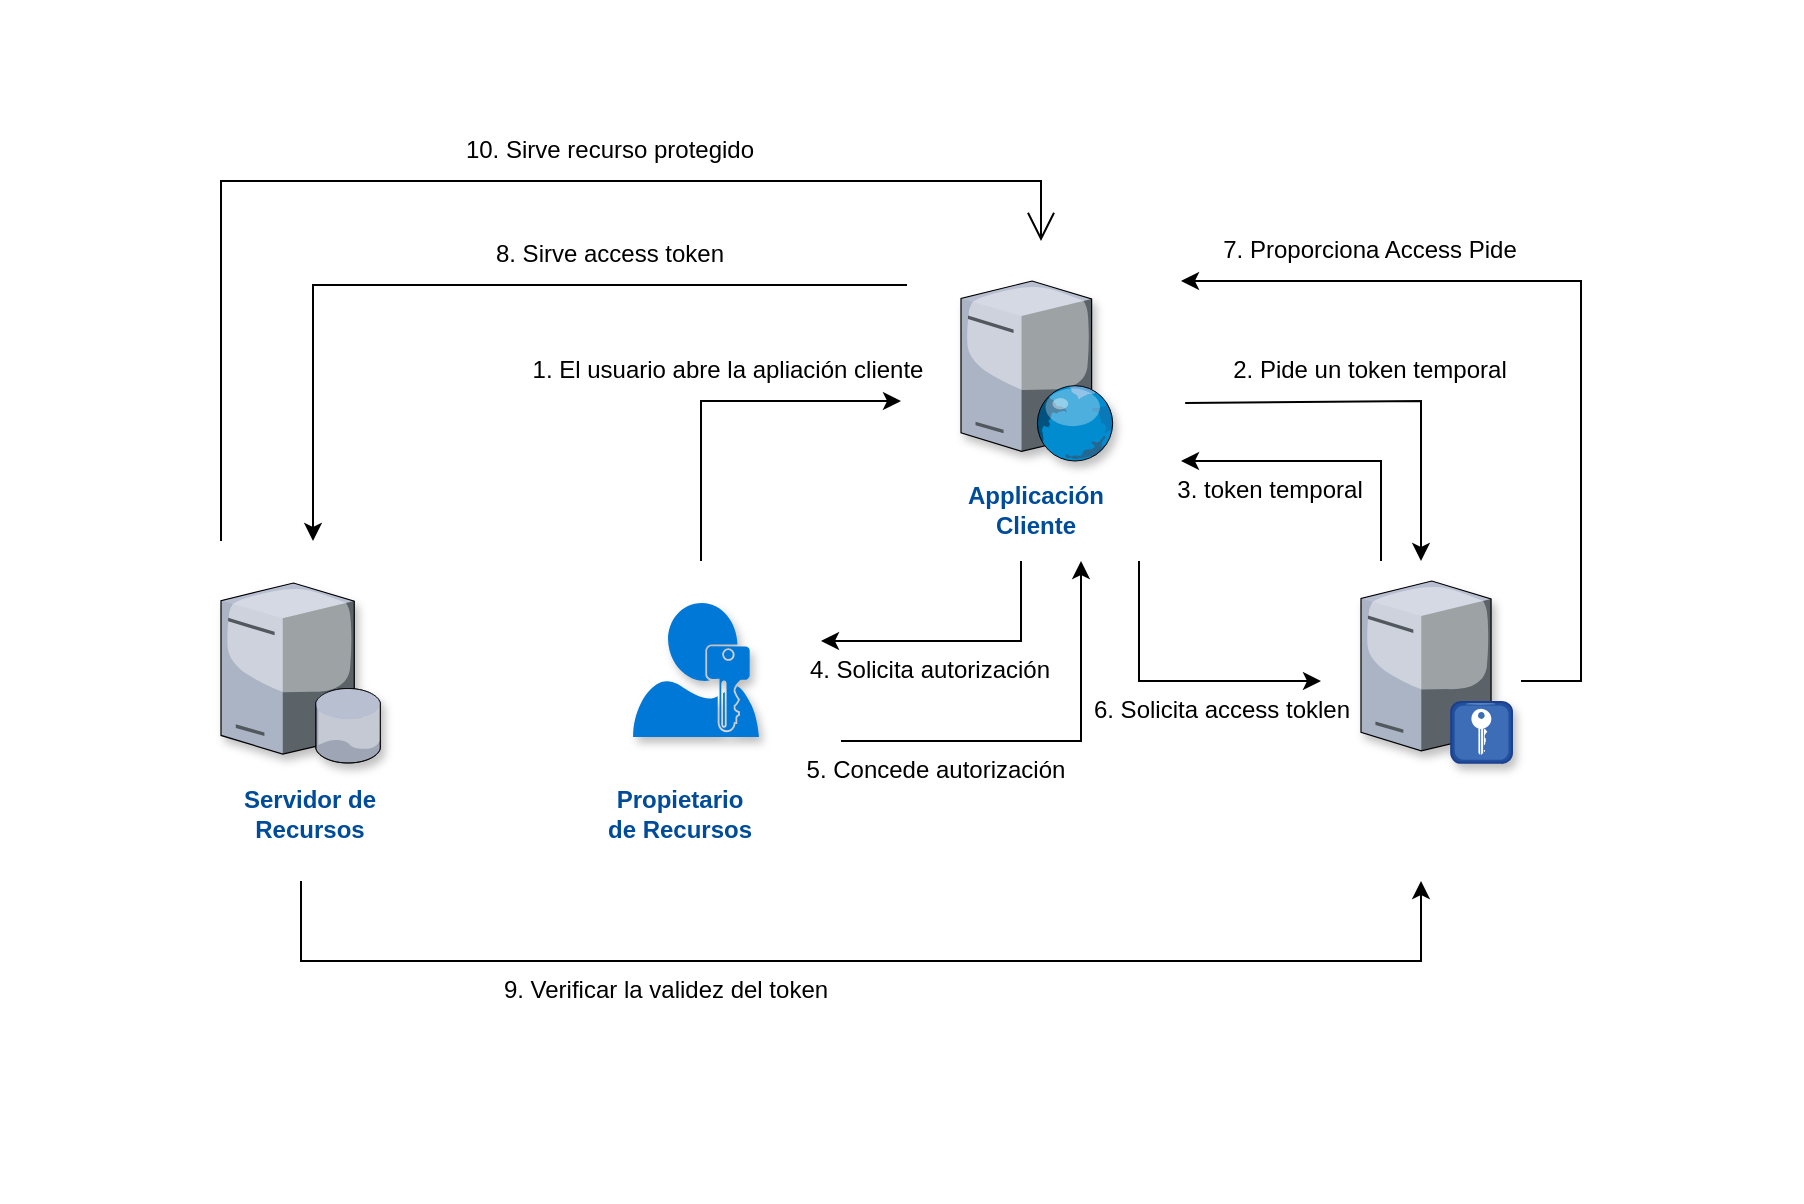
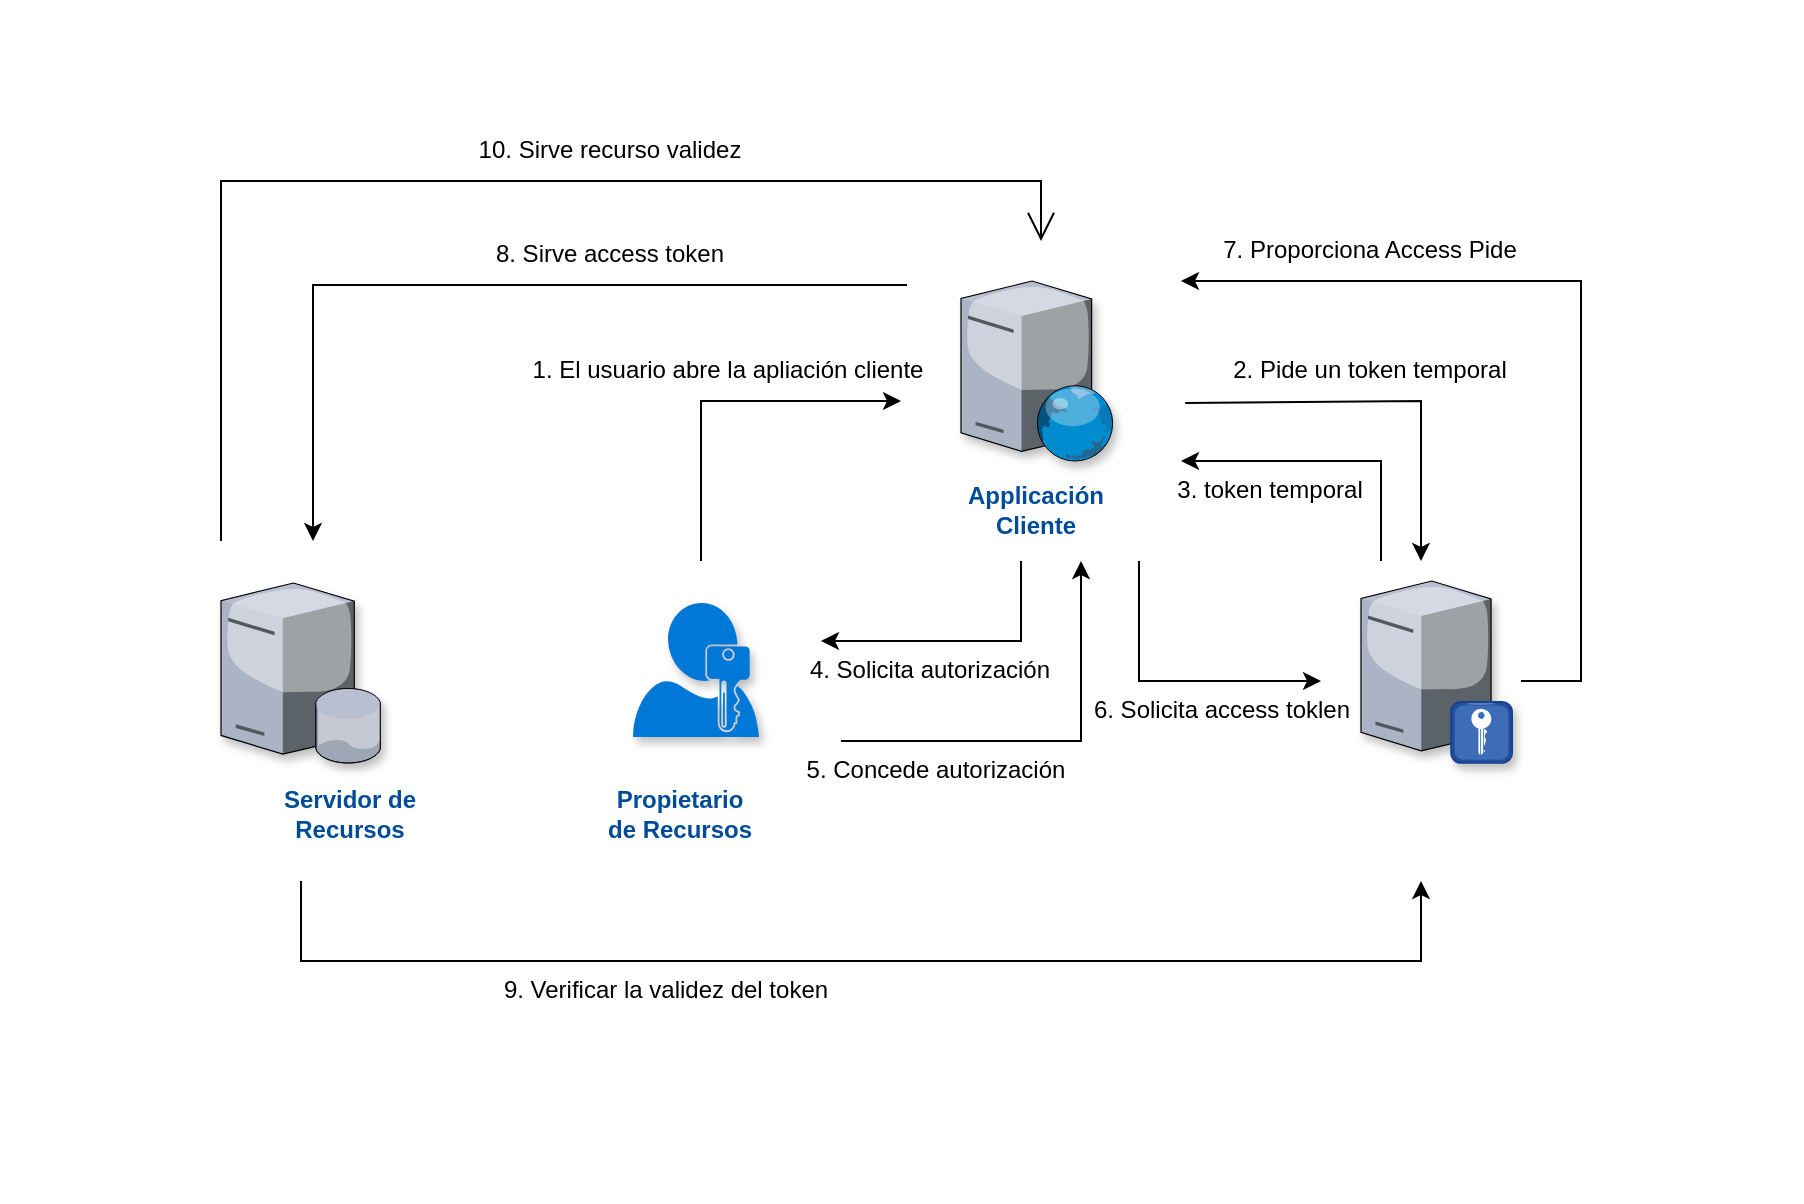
node "10. Sirve recurso protegido": label "10. Sirve recurso protegido" -> "10. Sirve recurso validez"
node "Servidor de Recursos": moved (311, 815) -> (351, 815)
